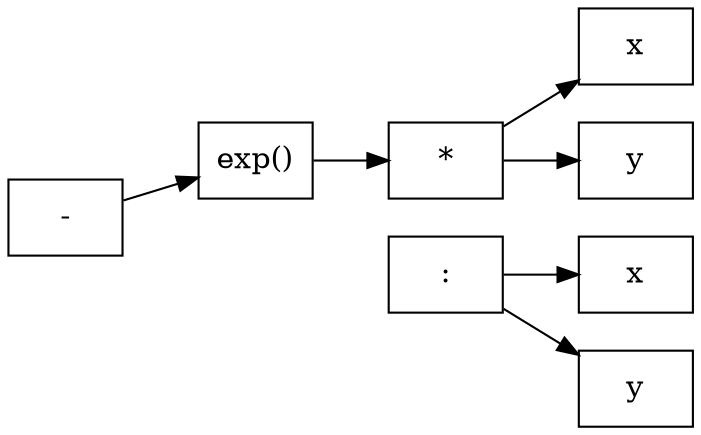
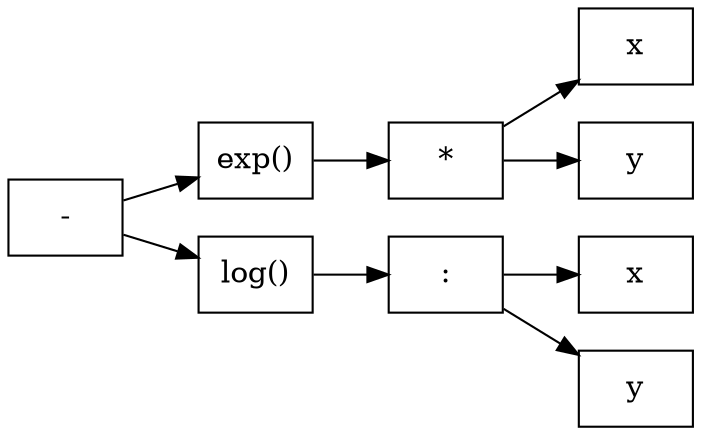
node "log()": added
